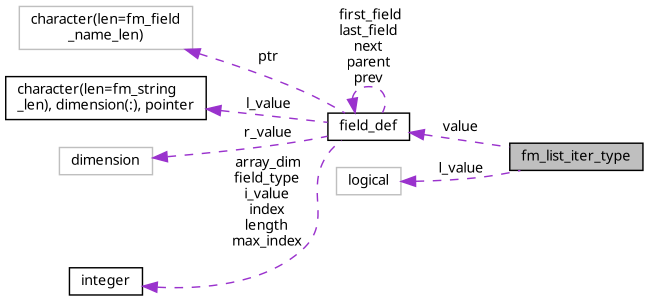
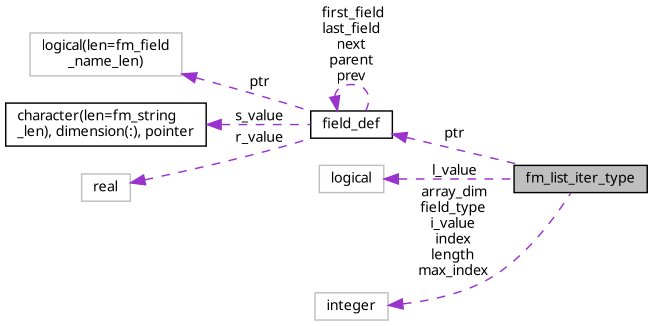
node "character(len=fm_field _name_len)": label "character(len=fm_field _name_len)" -> "logical(len=fm_field _name_len)"
edge "field_def" -> "character(len=fm_string _len), dimension(:), pointer": label " l_value" -> " s_value"
edge "fm_list_iter_type" -> "field_def": label " value" -> " ptr"
node "dimension": label "dimension" -> "real"
edge "field_def" -> "integer": now "fm_list_iter_type" -> "integer"
node "integer": color black -> grey75
